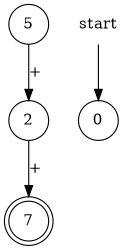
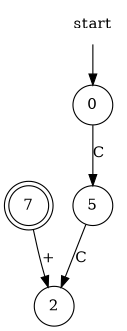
edge "5" -> "2": label "+" -> "C"
edge "0" -> "5": added, label "C"
edge "2" -> "7": reversed
